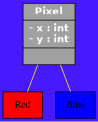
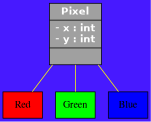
node "Green": added
